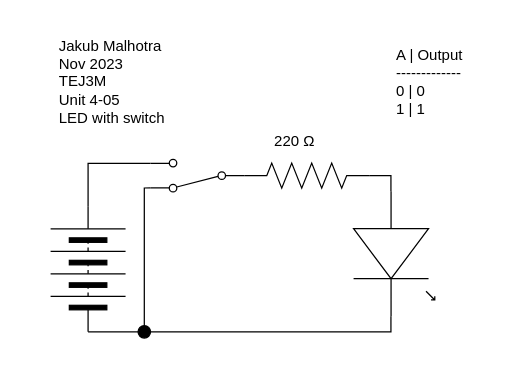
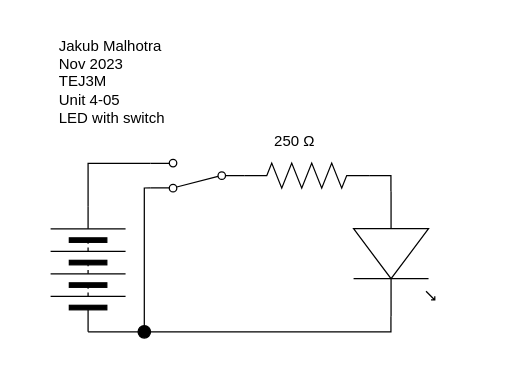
node "A | Output ------------- 0 | 0 1 | 1": removed
node "220 Ω": label "220 Ω" -> "250 Ω"
